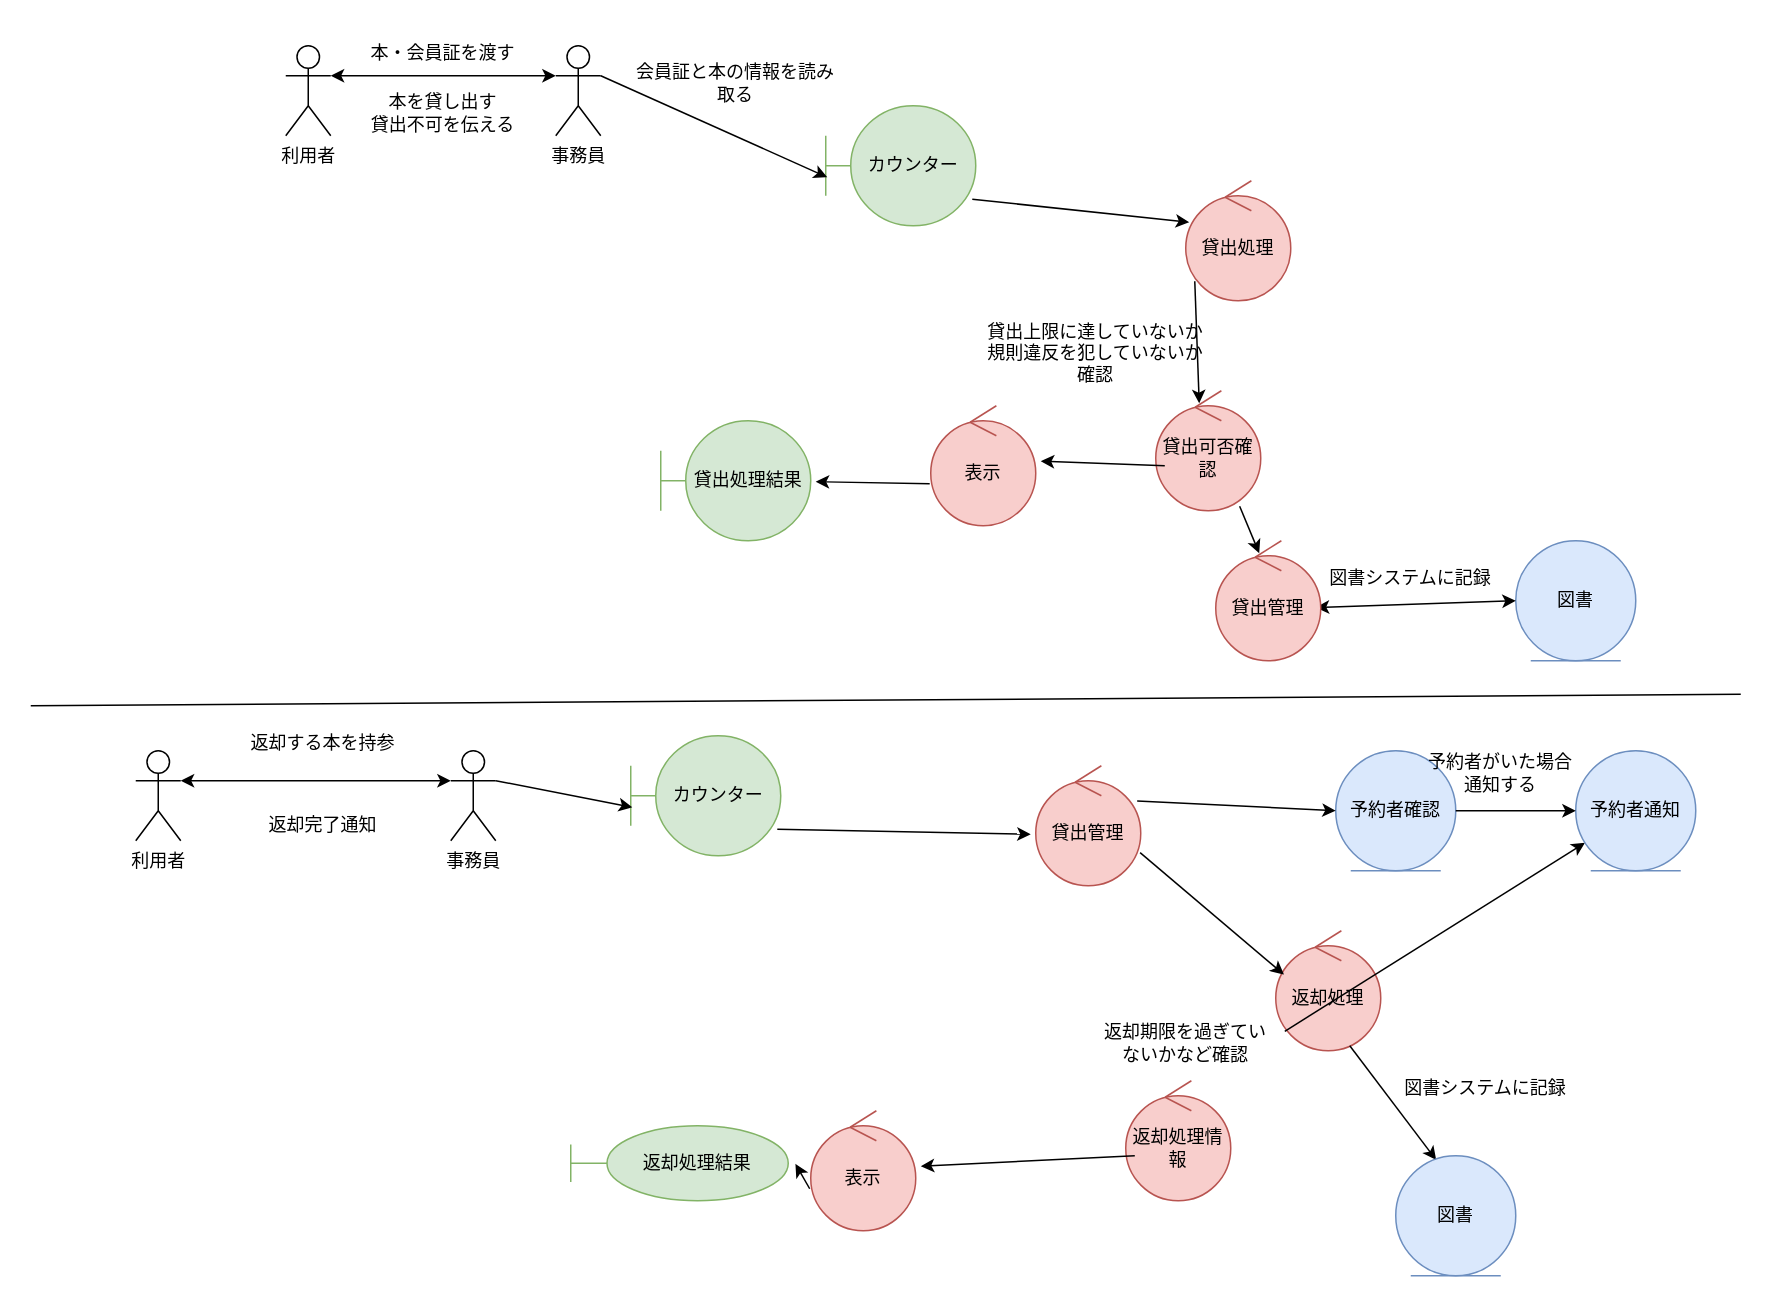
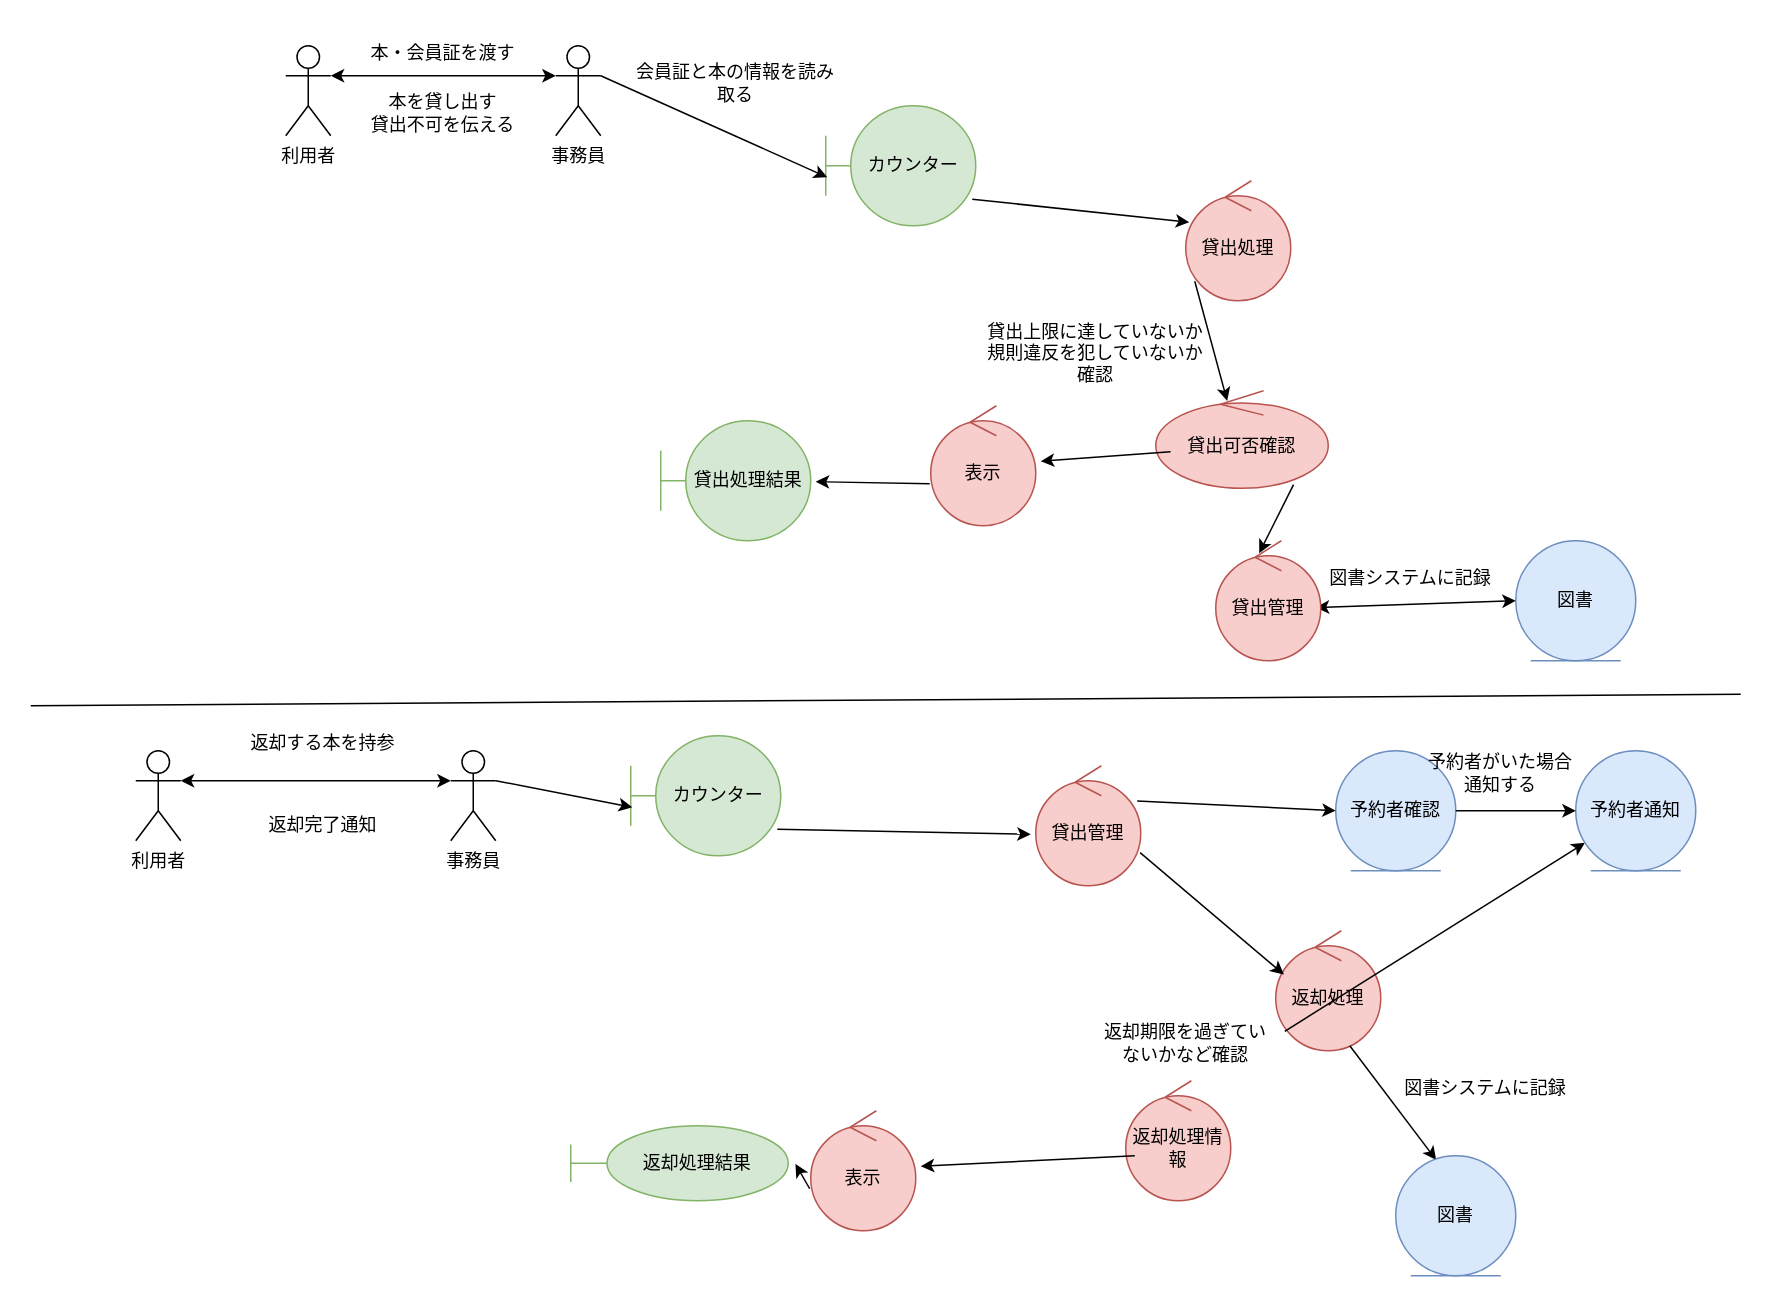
node "貸出可否確認": size 105x120 -> 173x98
